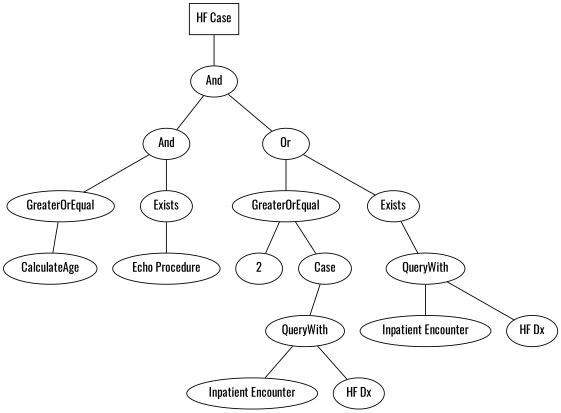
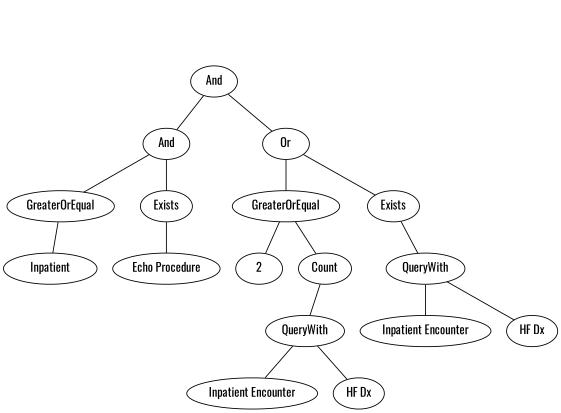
node "HF Case": removed
node "CalculateAge": label "CalculateAge" -> "Inpatient"
node "Case": label "Case" -> "Count"
